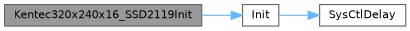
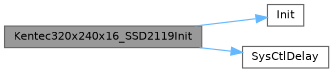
edge "Init" -> "SysCtlDelay": now "Kentec320x240x16_SSD2119Init" -> "SysCtlDelay"
